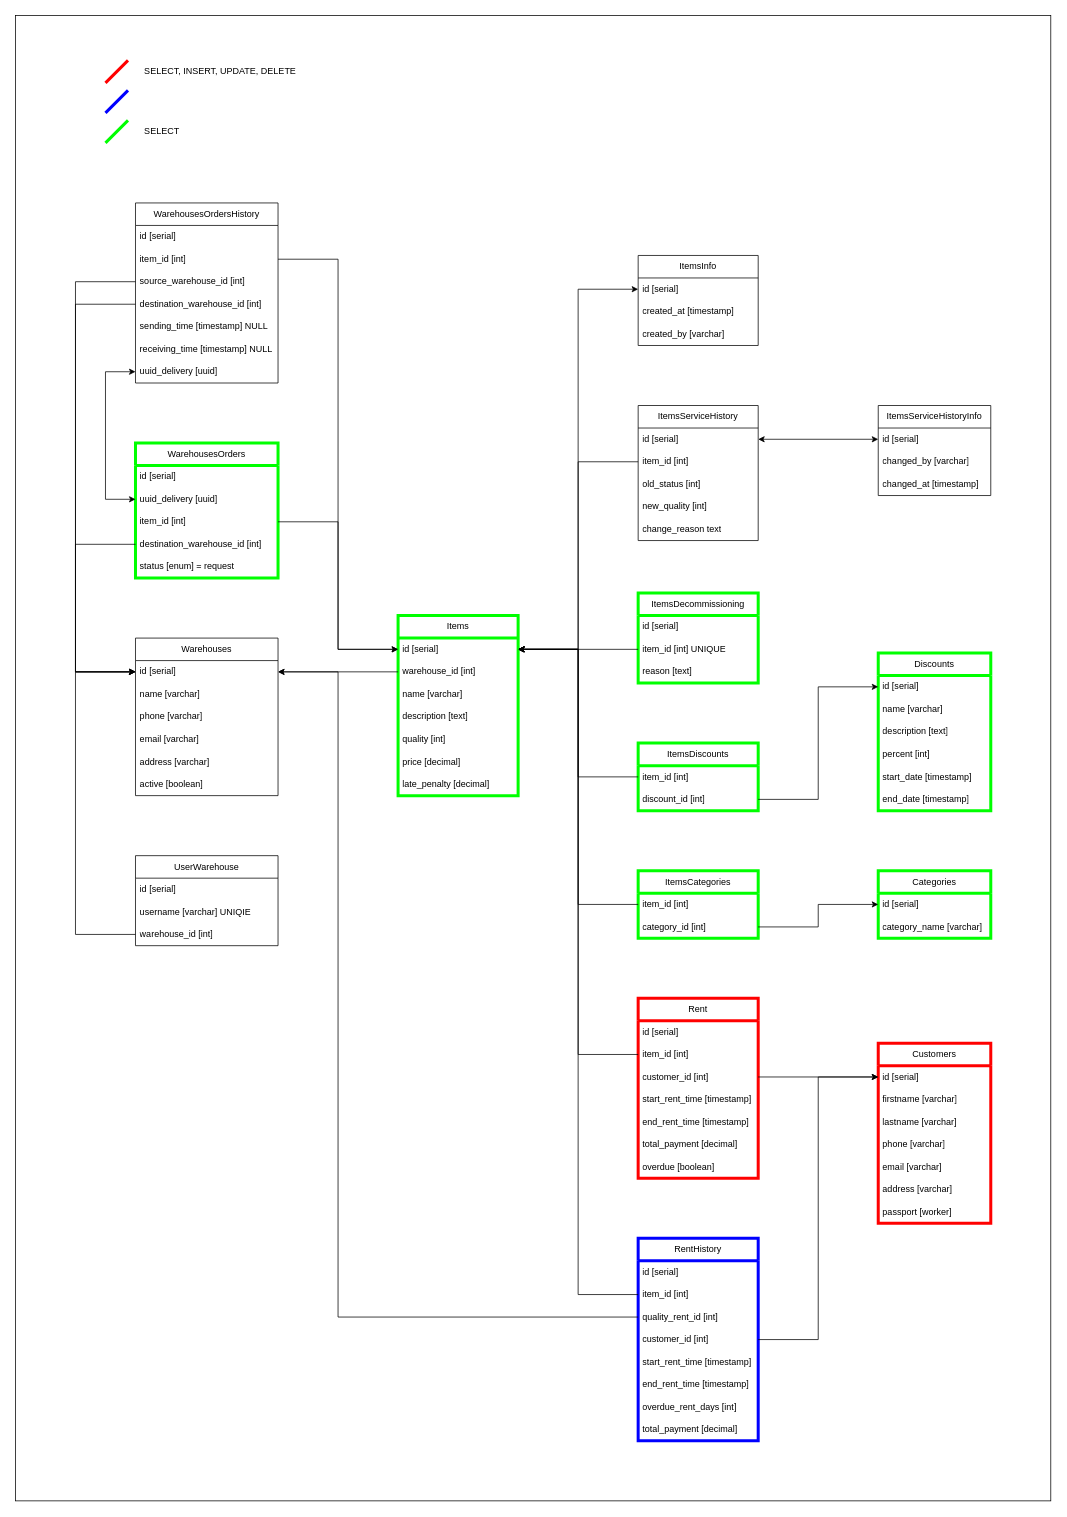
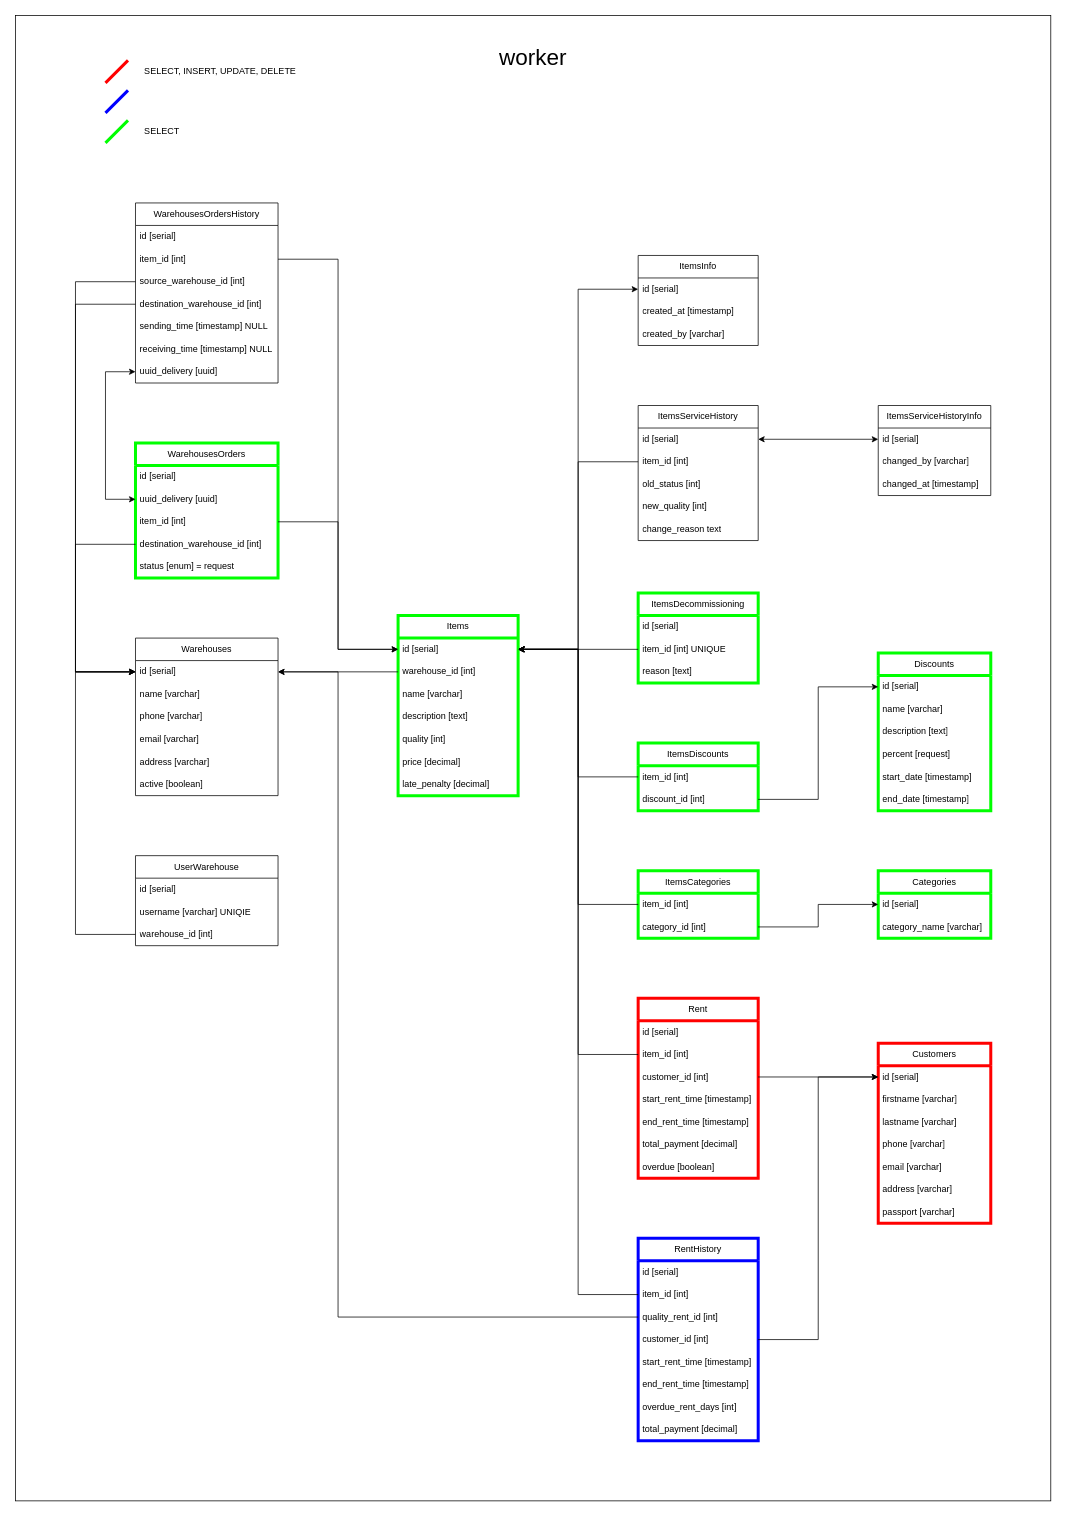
node "worker": added
node "percent [int]": label "percent [int]" -> "percent [request]"
node "passport [worker]": label "passport [worker]" -> "passport [varchar]"
